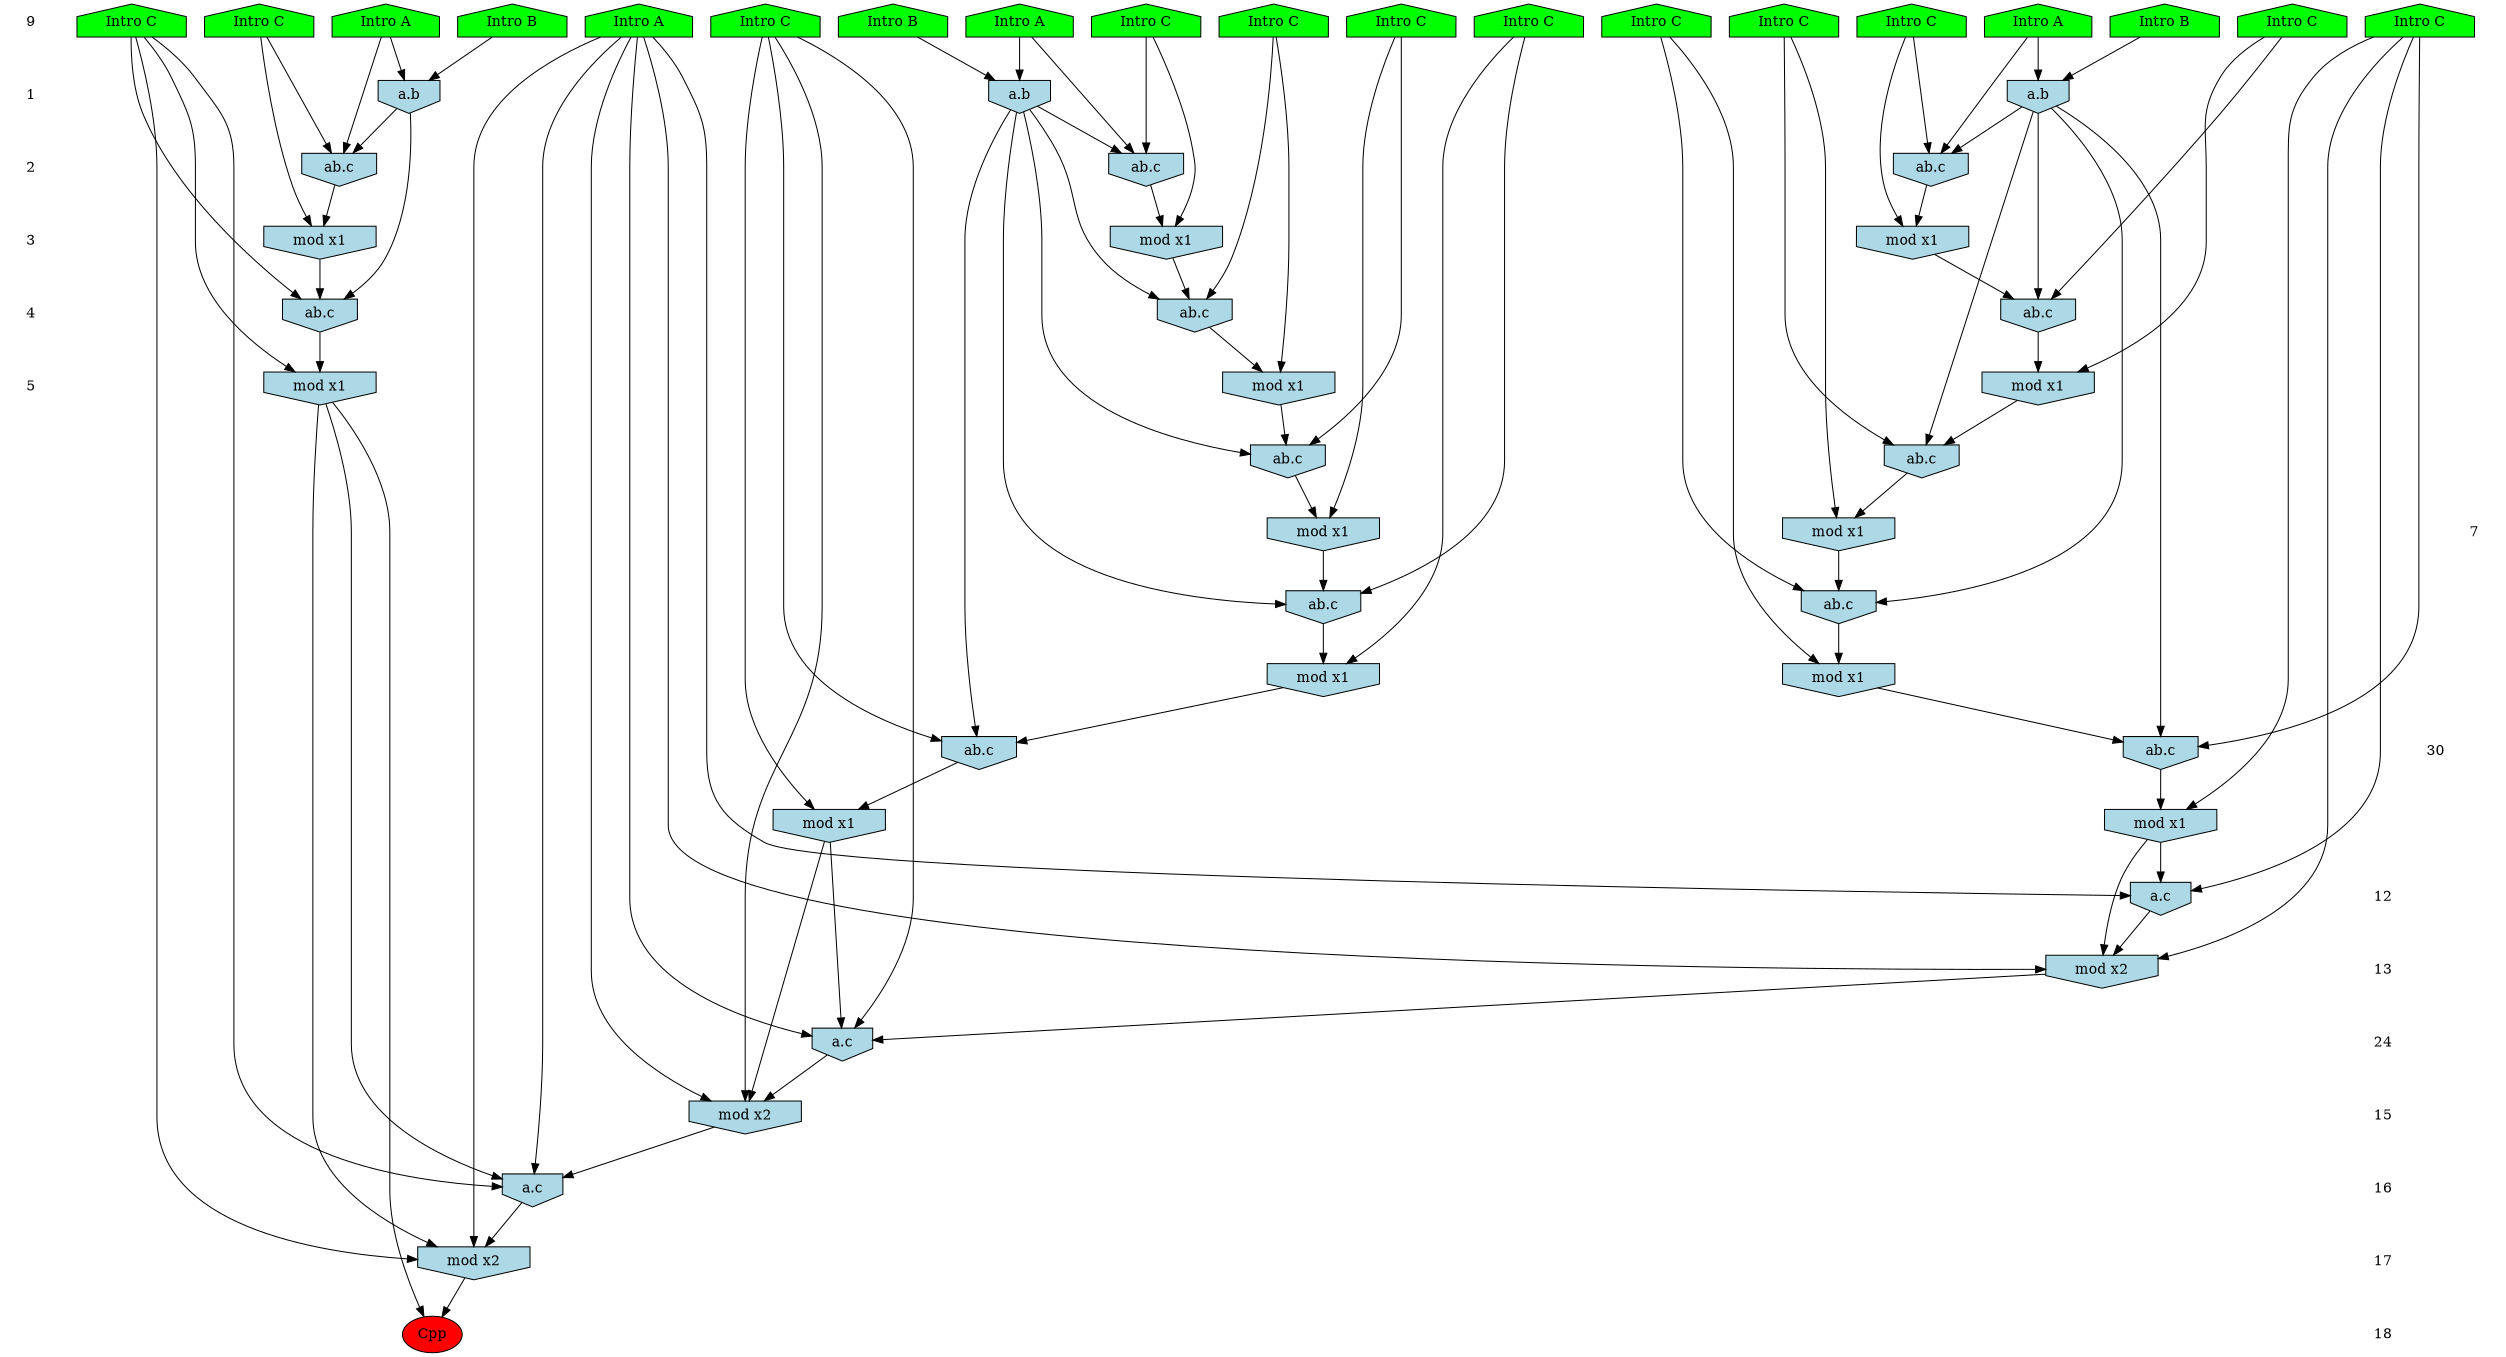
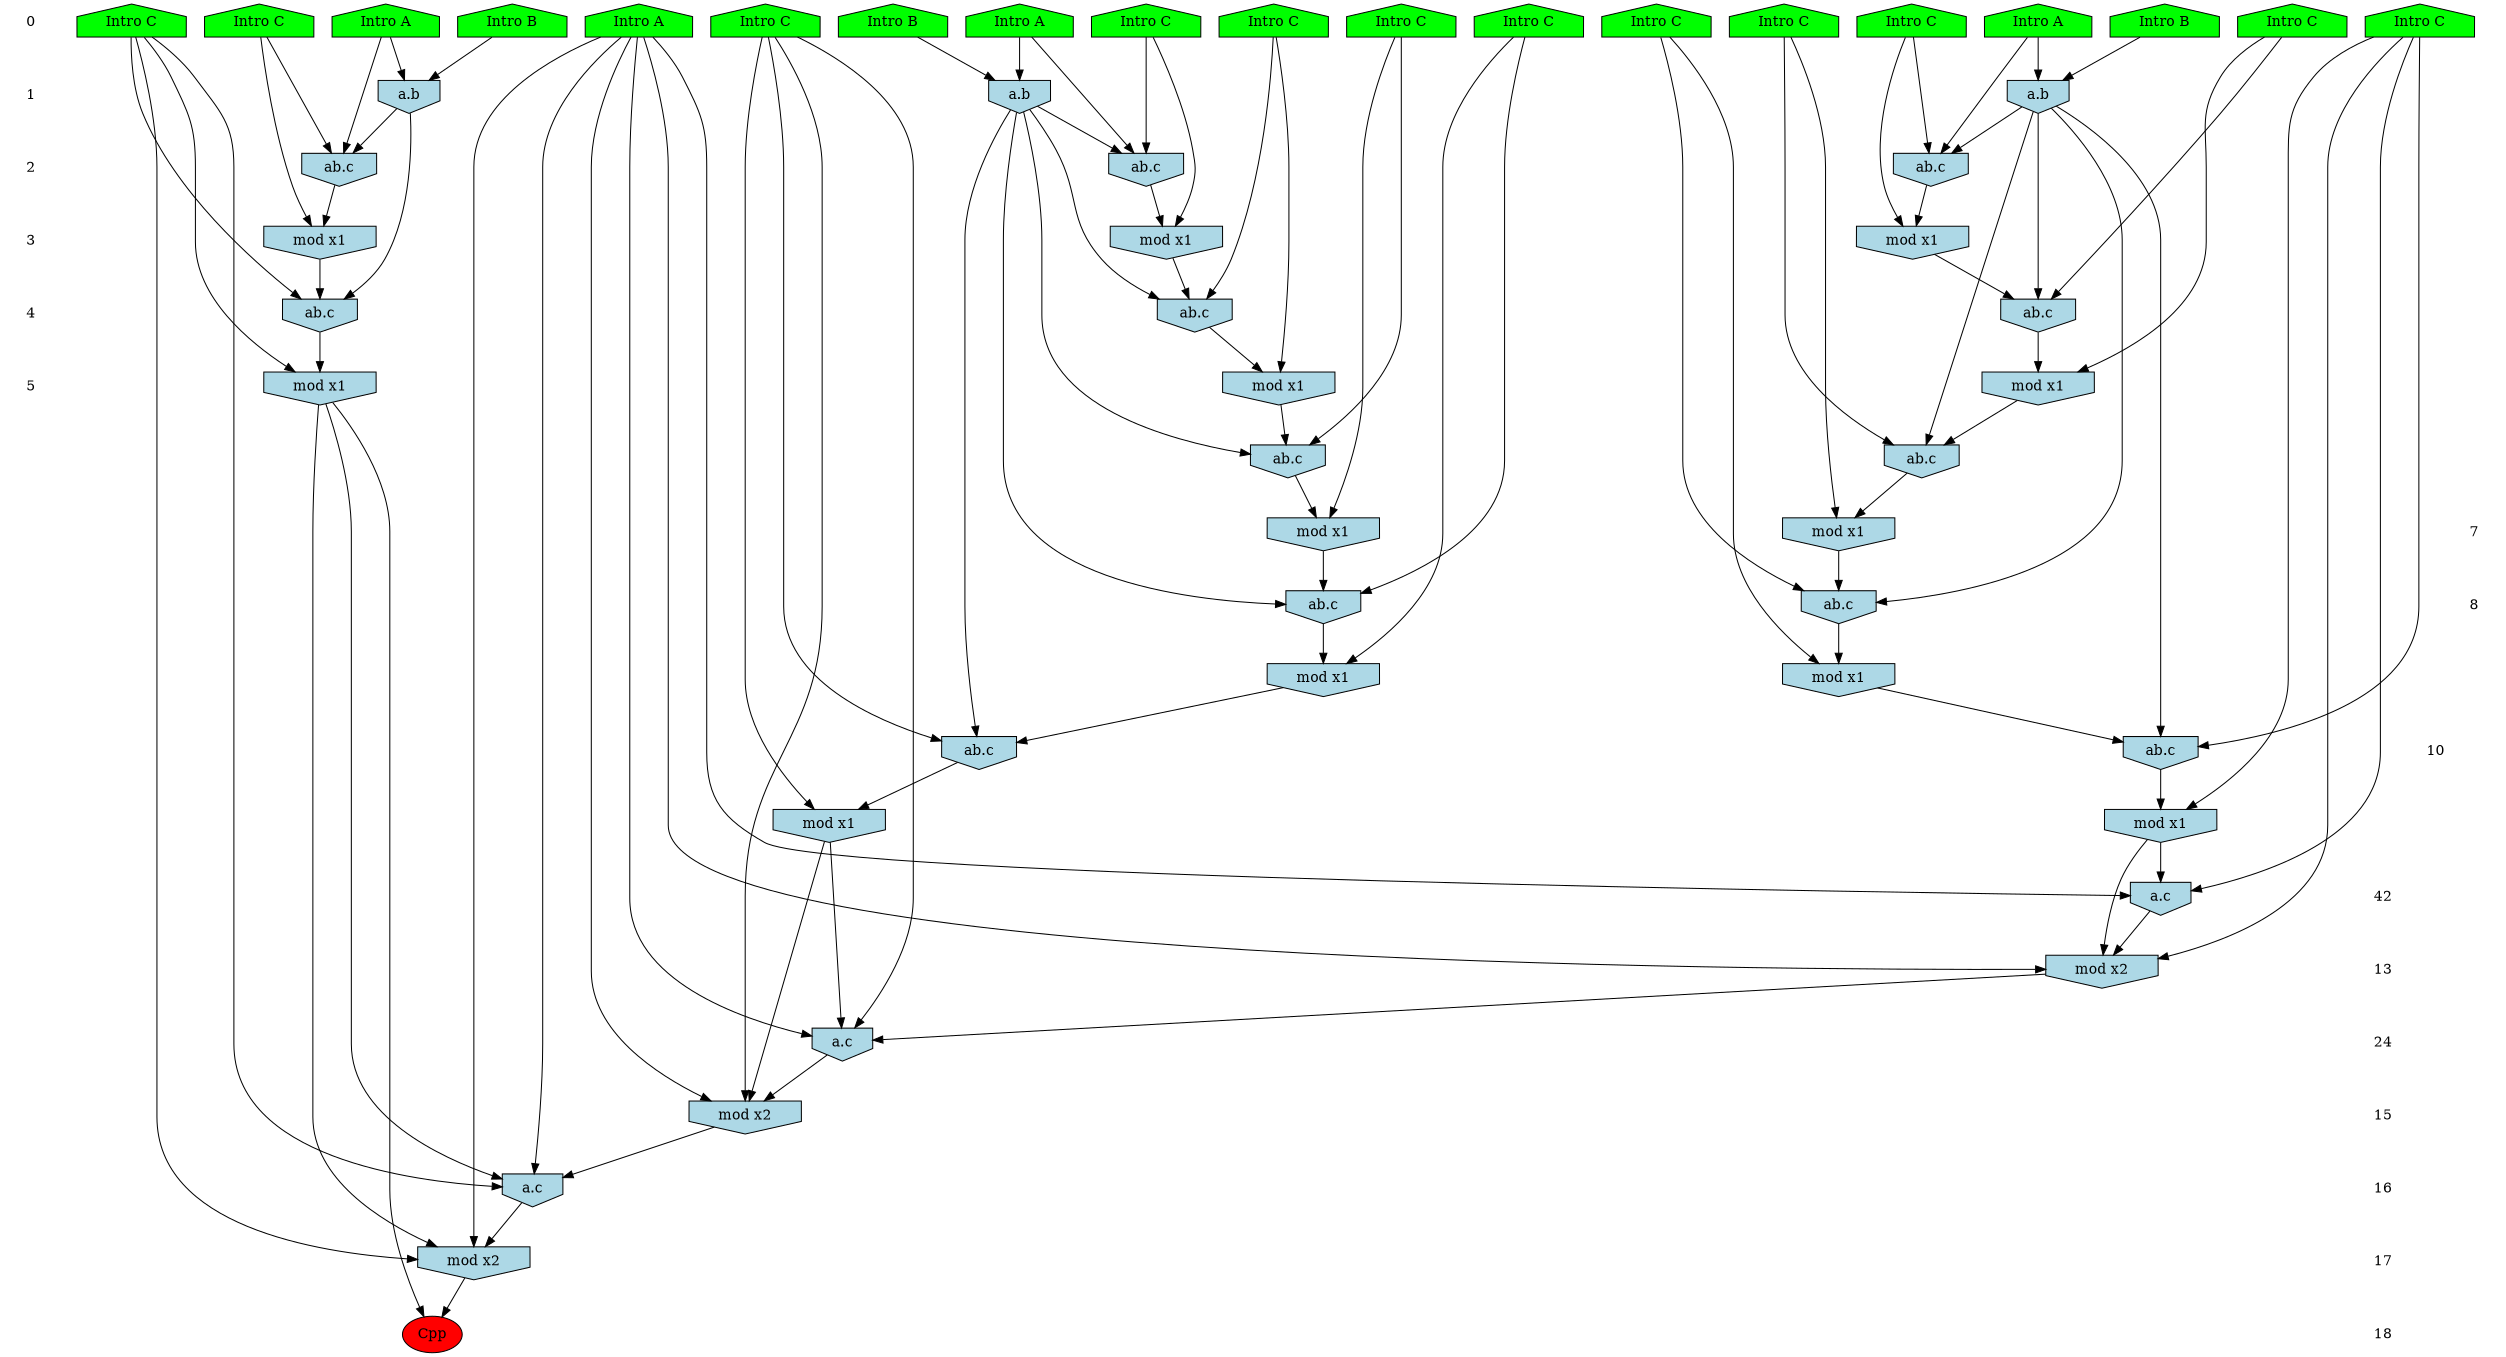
node "9": label "9" -> "0"
node "8": added
node "30": label "30" -> "10"
node "12": label "12" -> "42"
